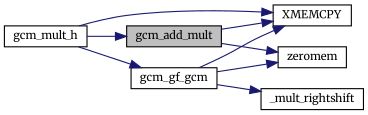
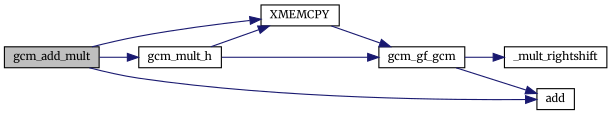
edge "gcm_mult_h" -> "gcm_add_mult": reversed
edge "gcm_gf_gcm" -> "XMEMCPY": reversed
node "zeromem": label "zeromem" -> "add"
